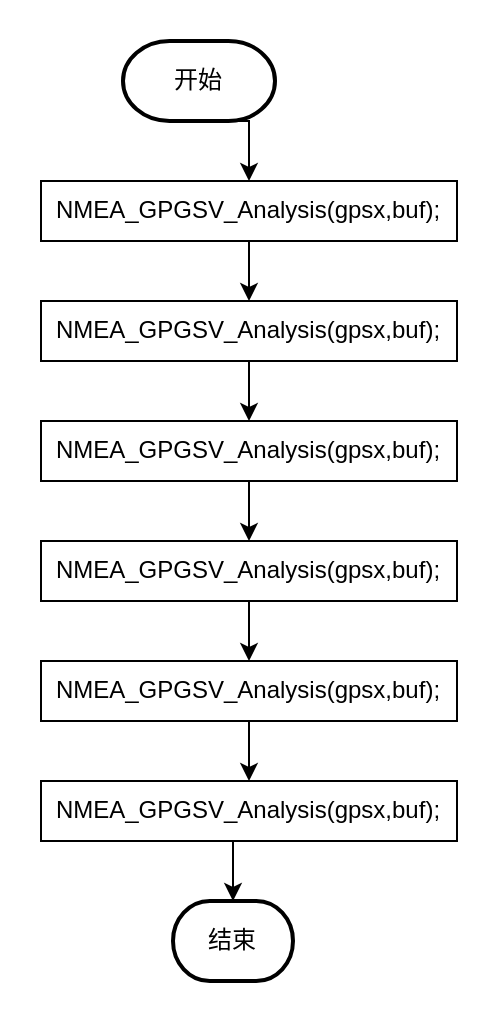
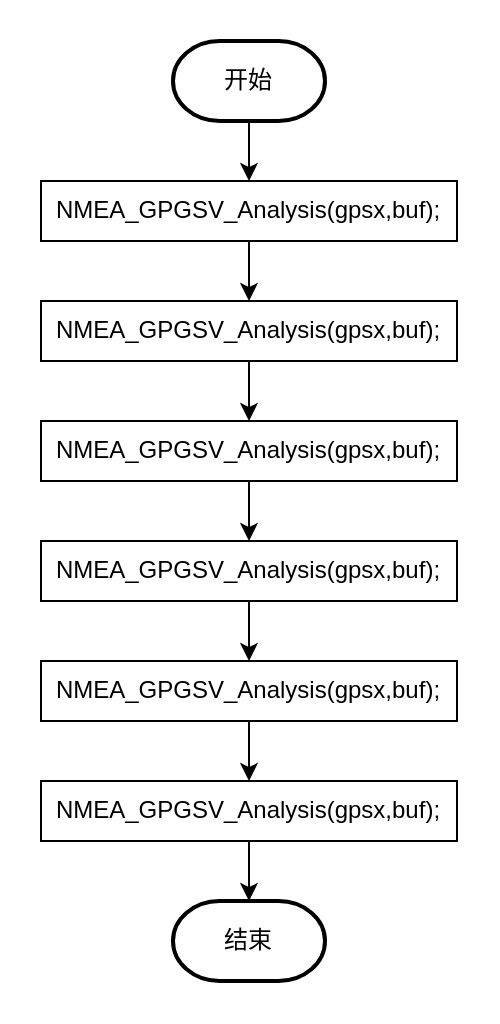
node "开始": moved (199, 81) -> (249, 81)
node "结束": size 120x80 -> 152x80
